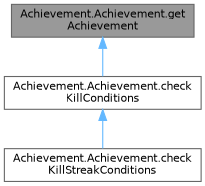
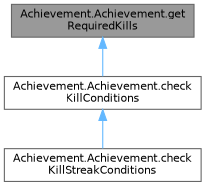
node "Achievement.Achievement.get Achievement": label "Achievement.Achievement.get Achievement" -> "Achievement.Achievement.get RequiredKills"
